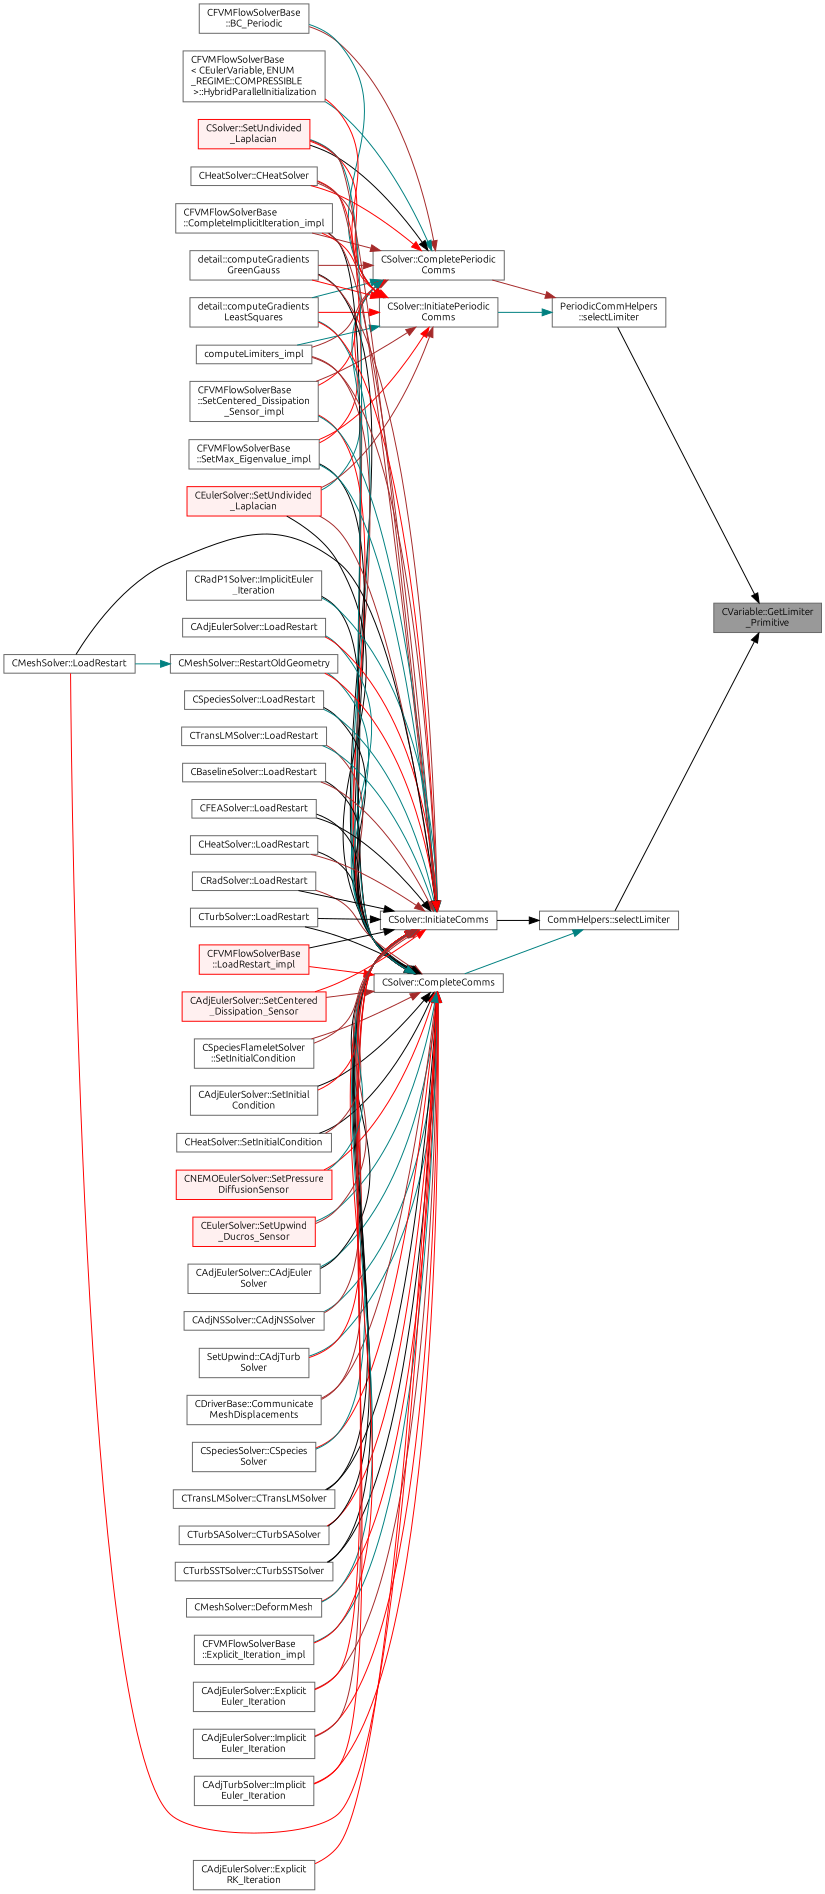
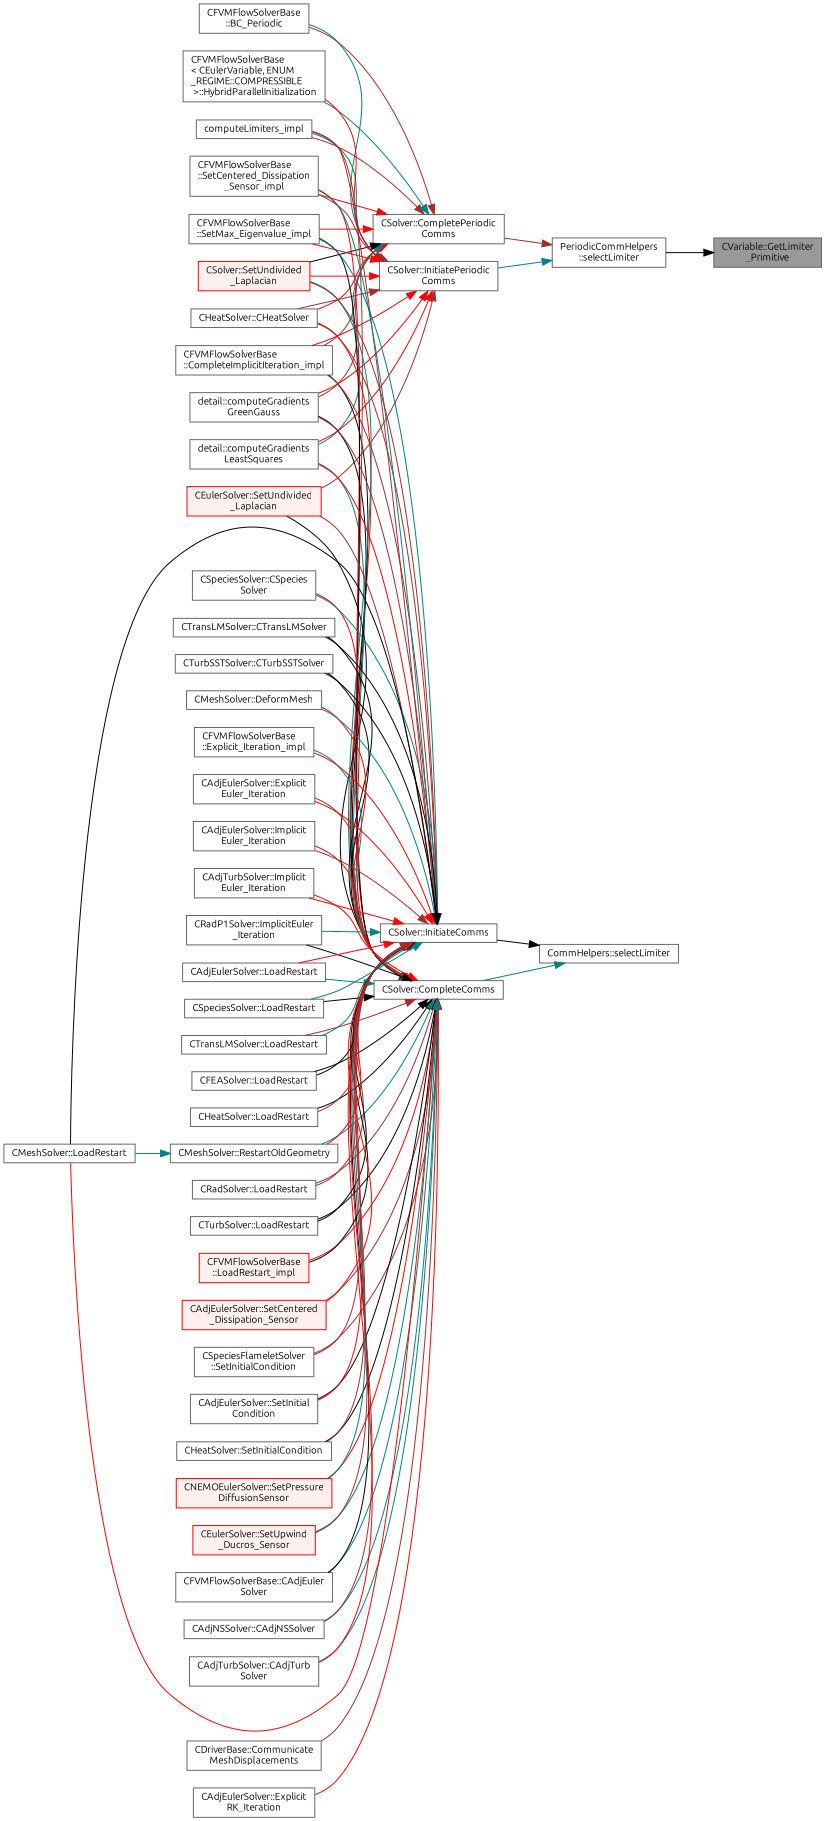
edge "CEulerSolver::SetUndivided _Laplacian" -> "CSolver::CompletePeriodic Comms": removed
node "CBaselineSolver::LoadRestart": removed
edge "CommHelpers::selectLimiter" -> "CVariable::GetLimiter _Primitive": removed
edge "CRadSolver::LoadRestart" -> "CSolver::InitiateComms": color black -> brown
edge "CDriverBase::Communicate MeshDisplacements" -> "CSolver::InitiateComms": removed
node "CAdjEulerSolver::CAdjEuler Solver": label "CAdjEulerSolver::CAdjEuler Solver" -> "CFVMFlowSolverBase::CAdjEuler Solver"
node "SetUpwind::CAdjTurb Solver": label "SetUpwind::CAdjTurb Solver" -> "CAdjTurbSolver::CAdjTurb Solver"
node "CTurbSASolver::CTurbSASolver": removed
